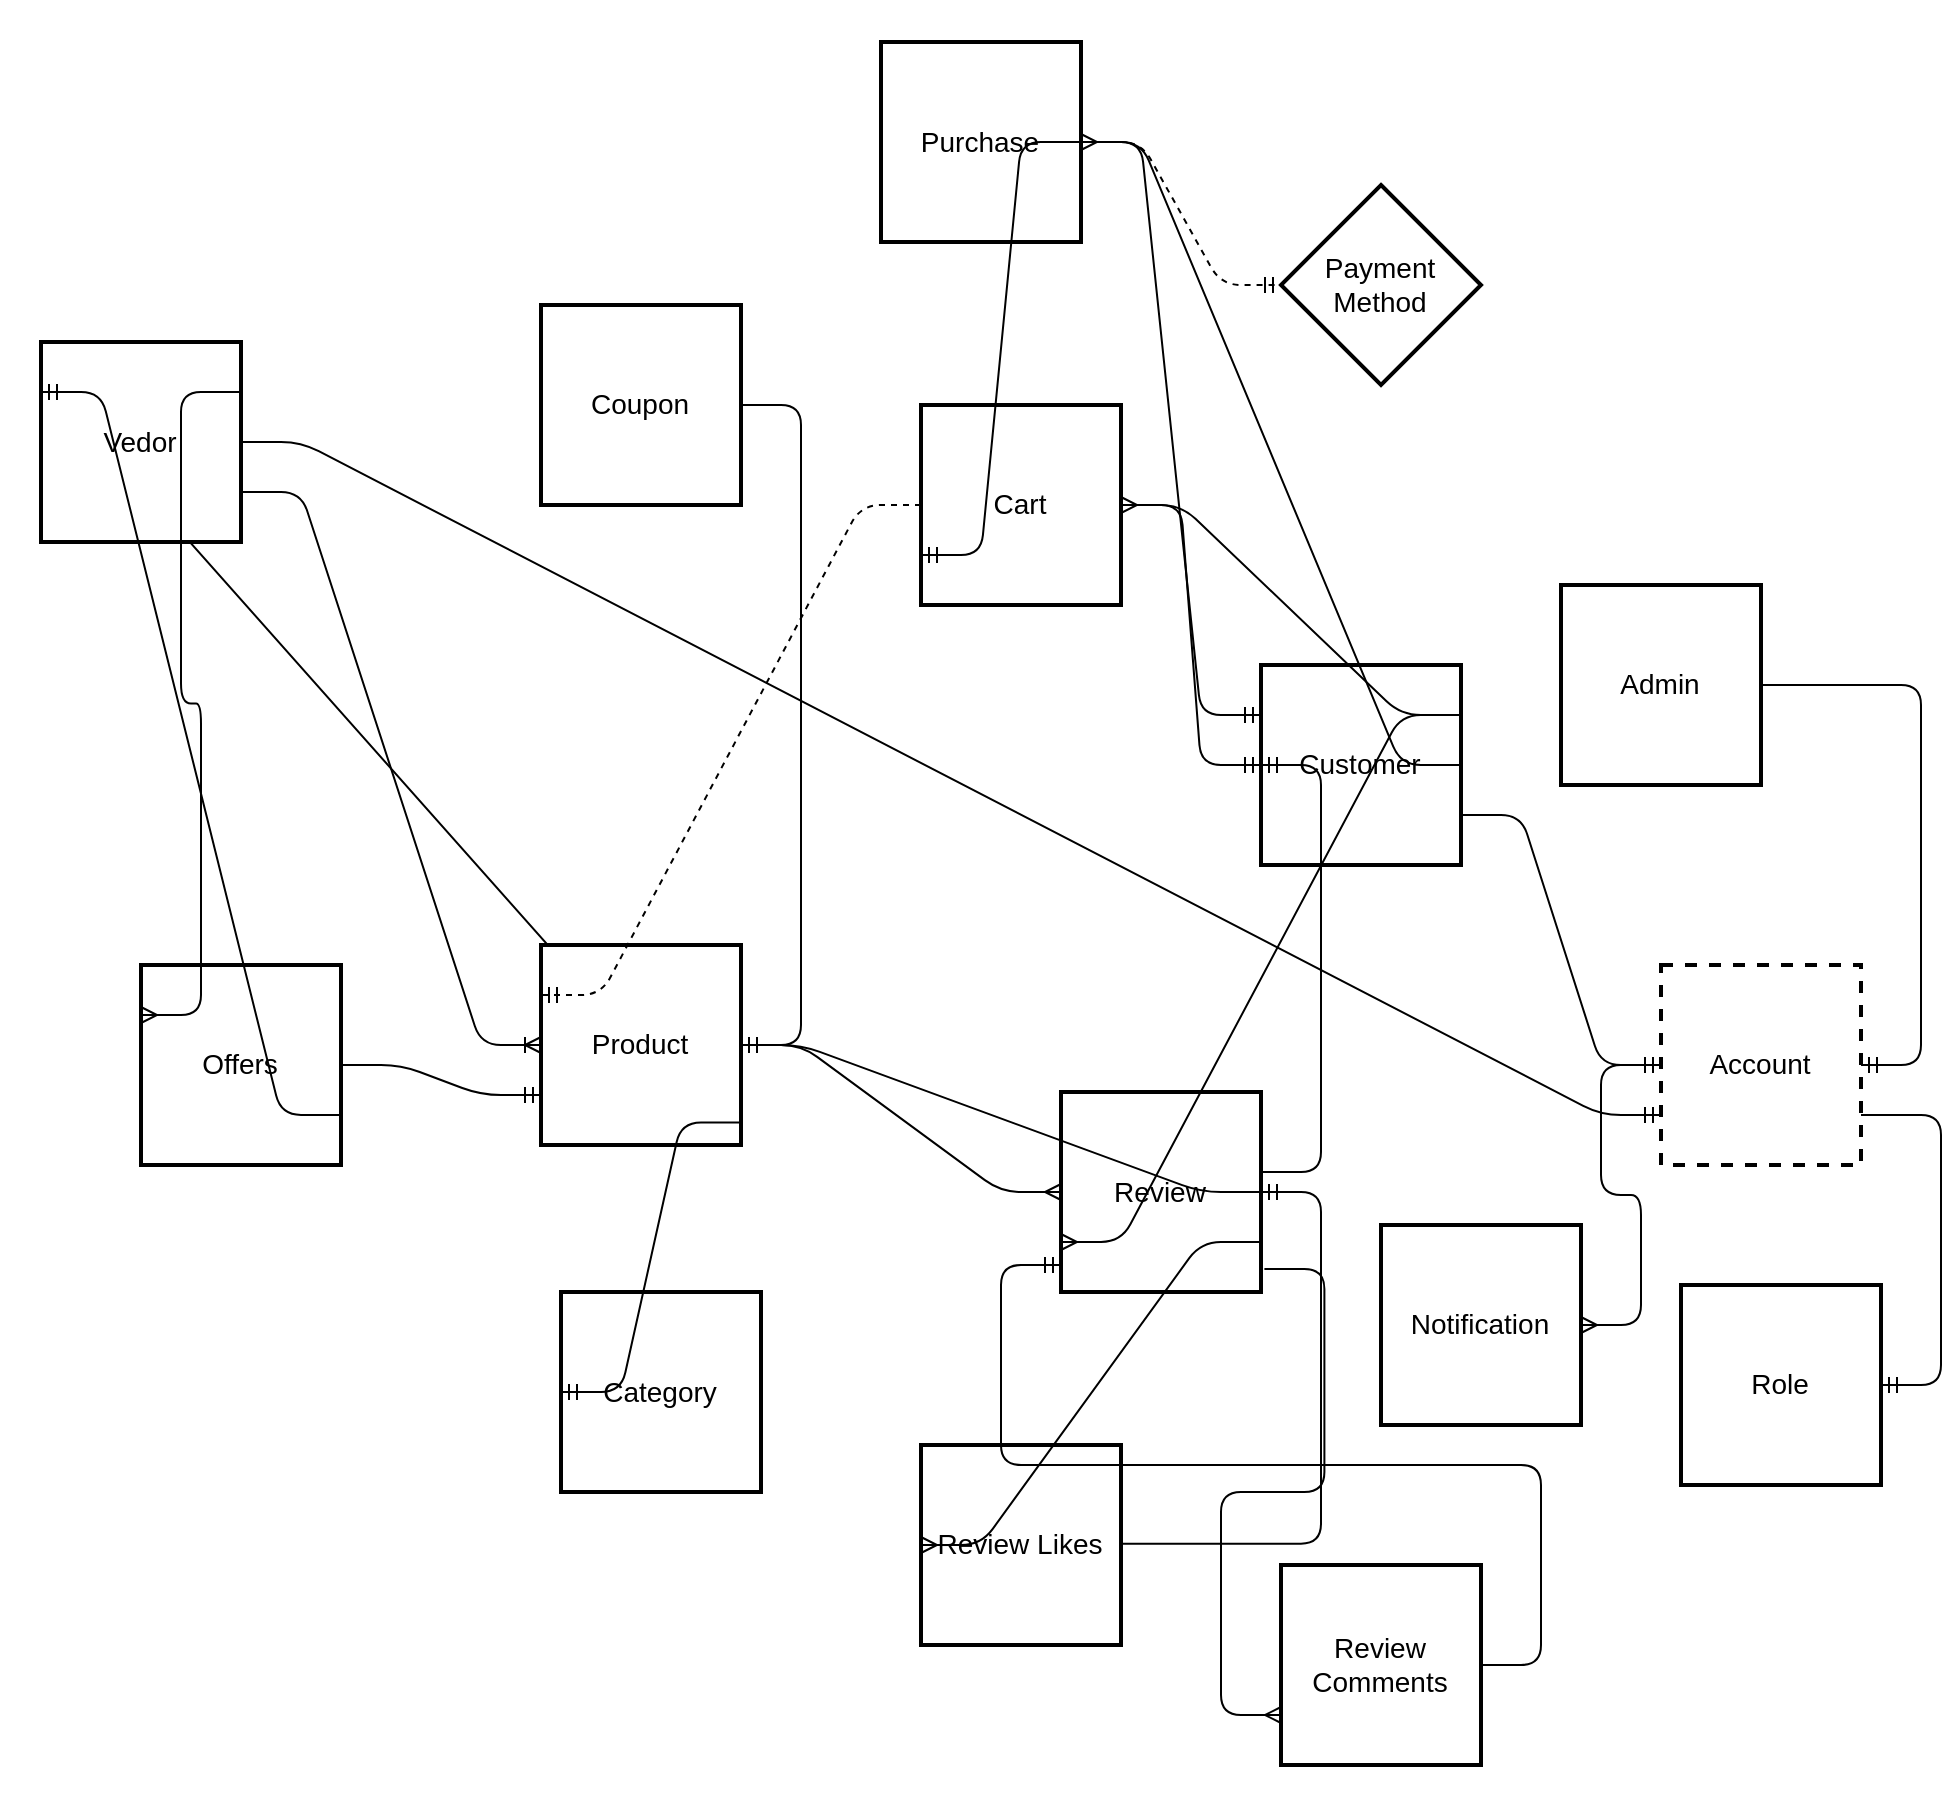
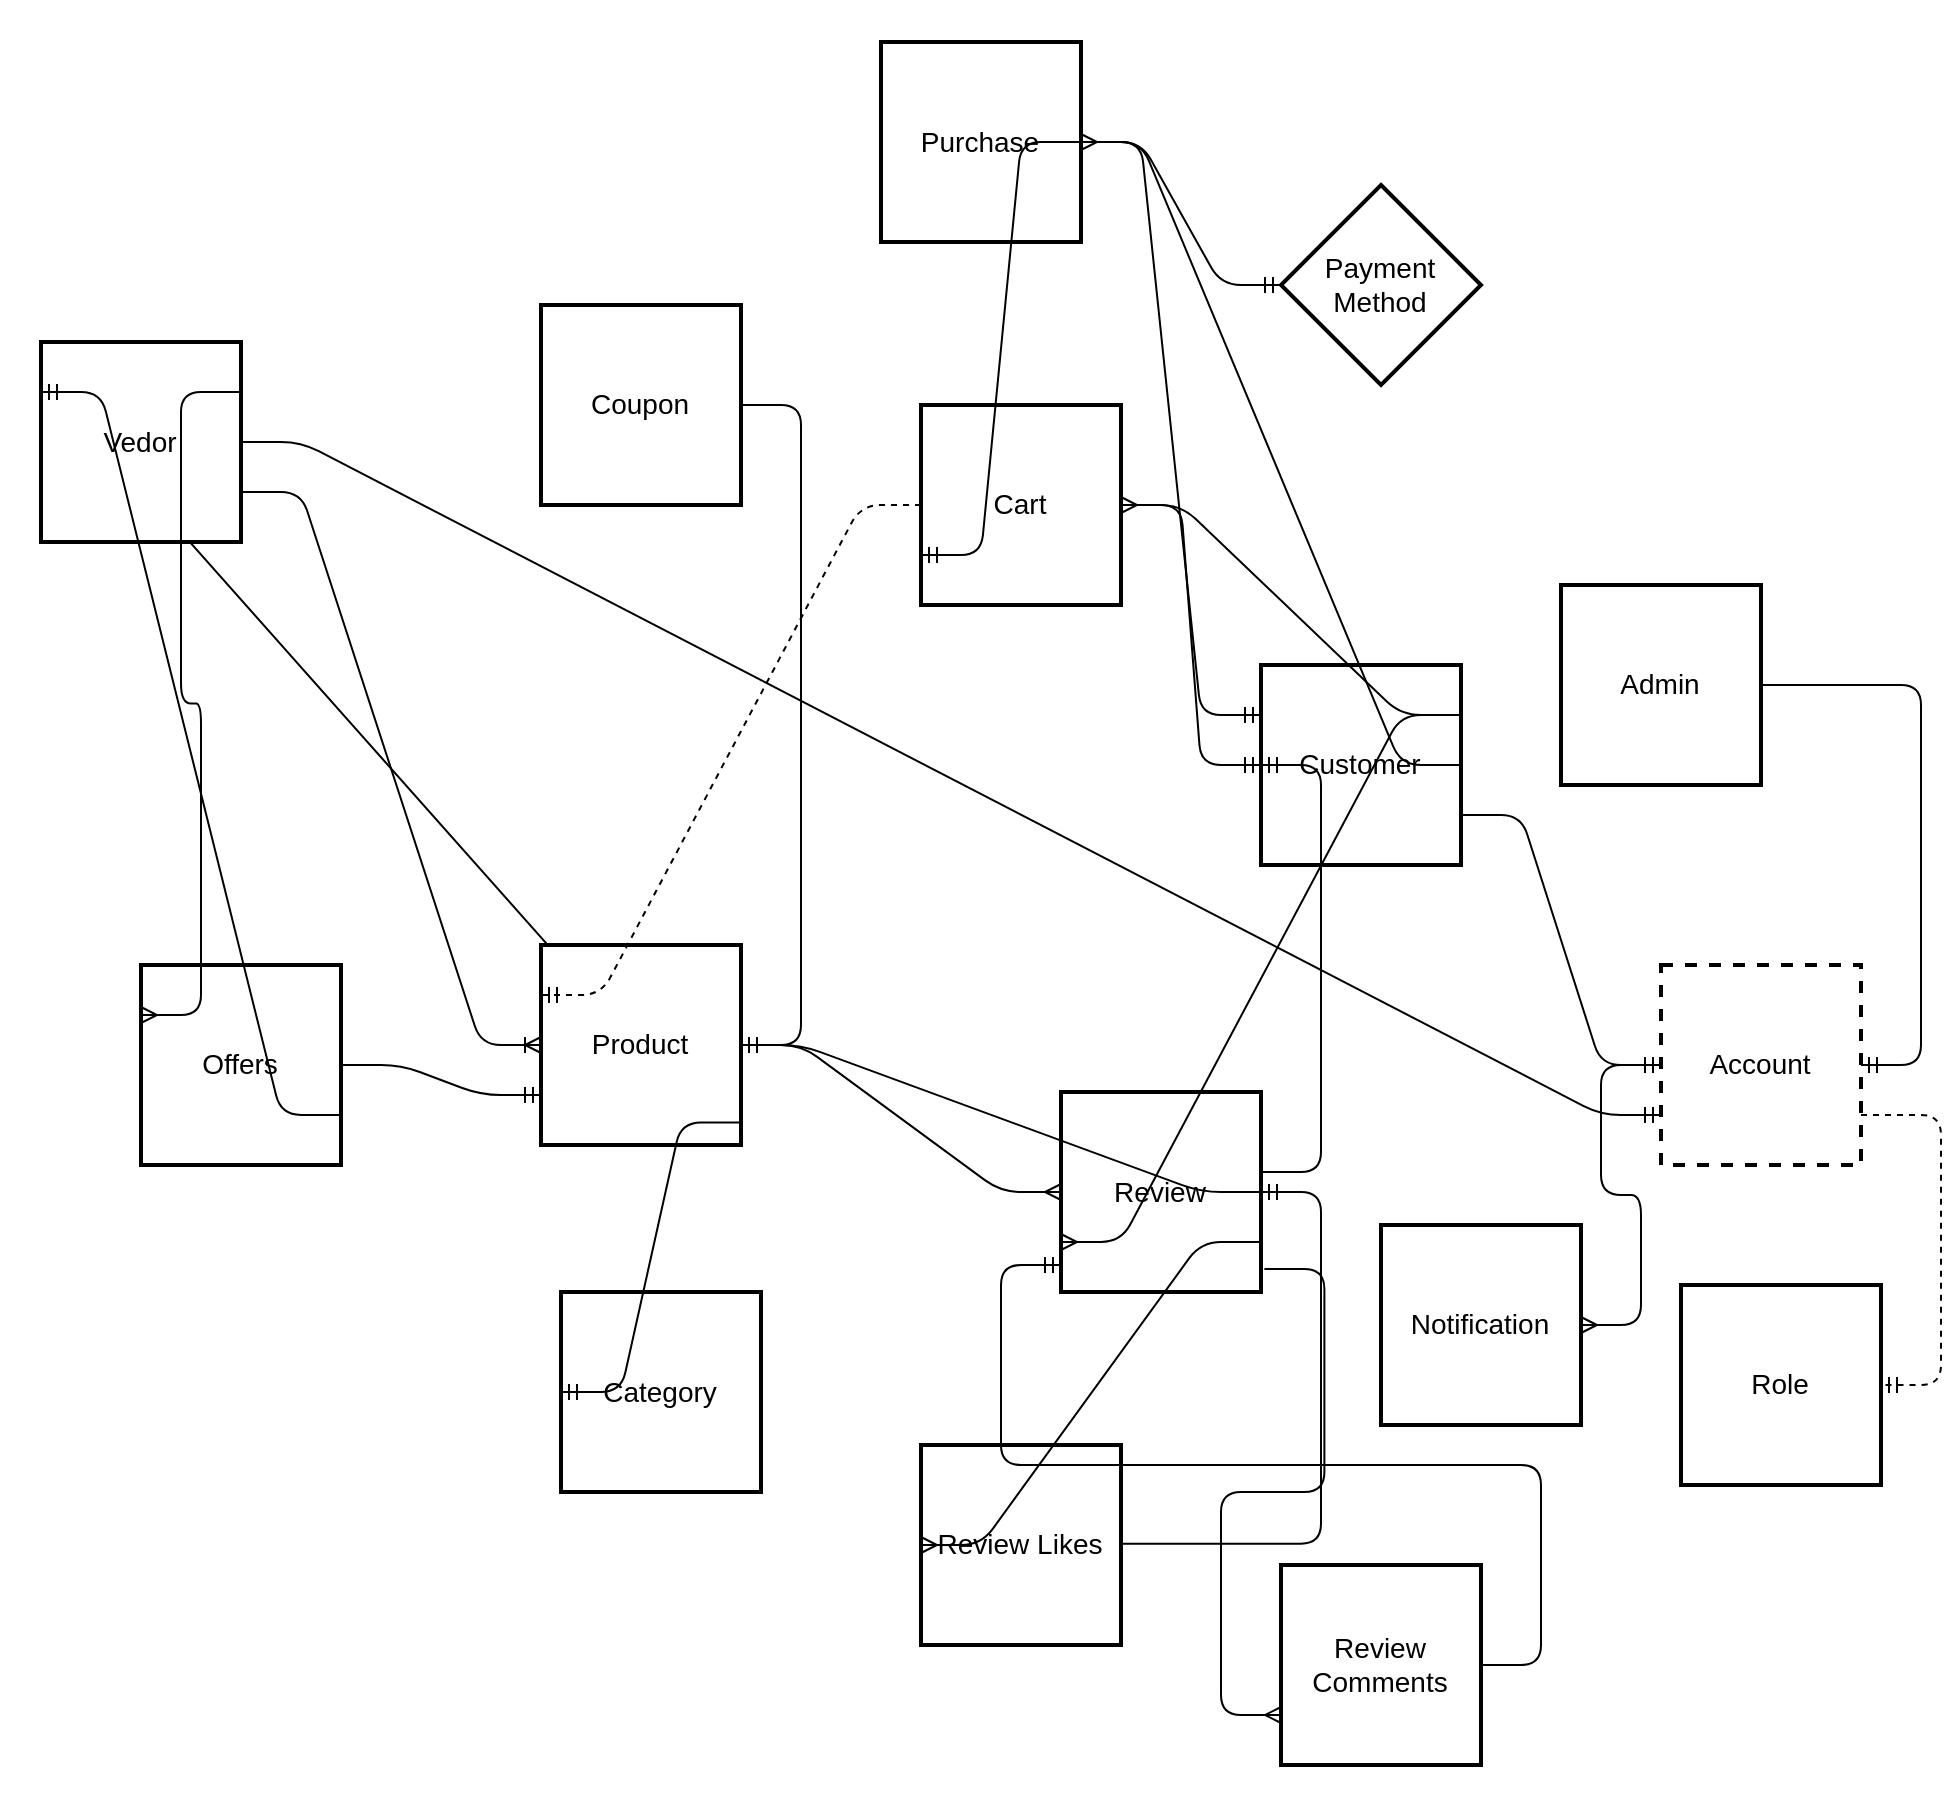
edge "Purchase" -> "Payment Method": style dashed -> solid
edge "Account" -> "Role": style solid -> dashed
